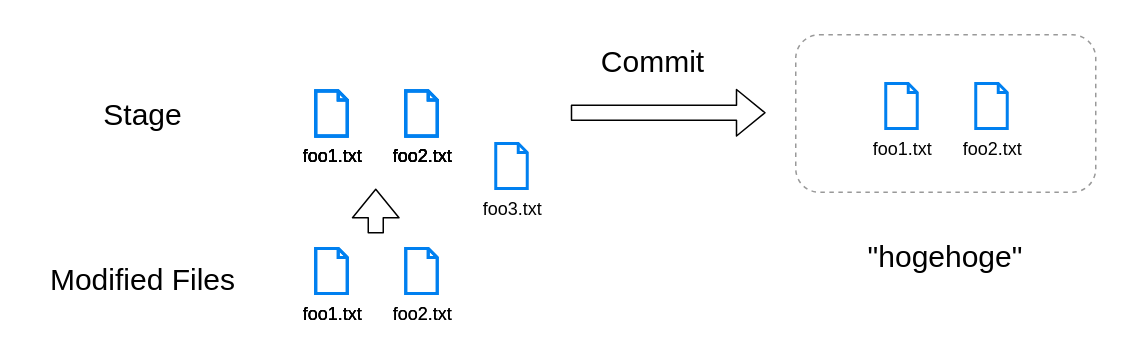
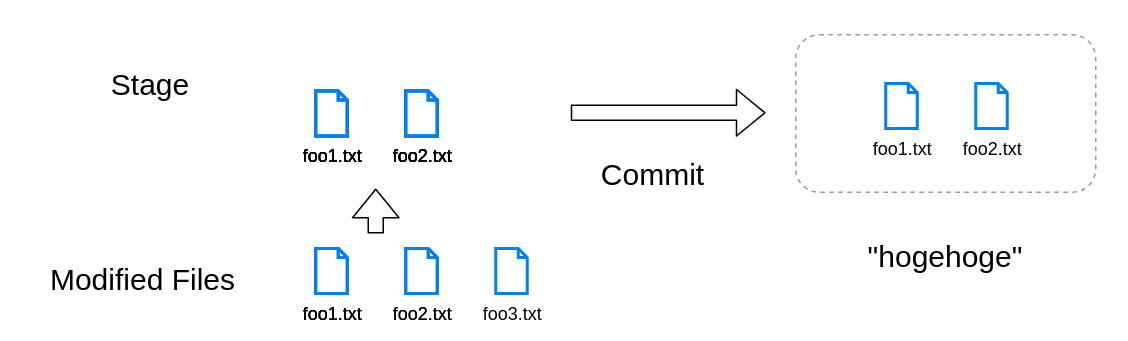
node "Commit": moved (653, 61) -> (653, 173)
node "Stage": moved (143, 113) -> (151, 83)
node "foo3.txt": moved (512, 166) -> (512, 271)
